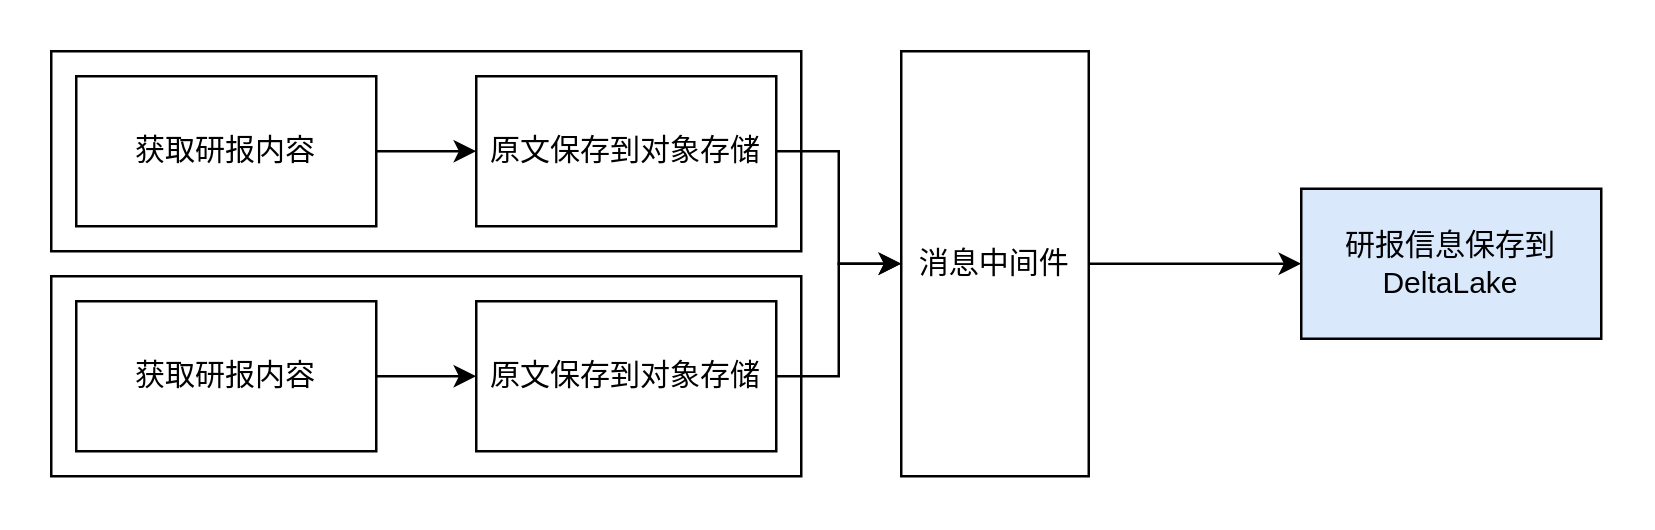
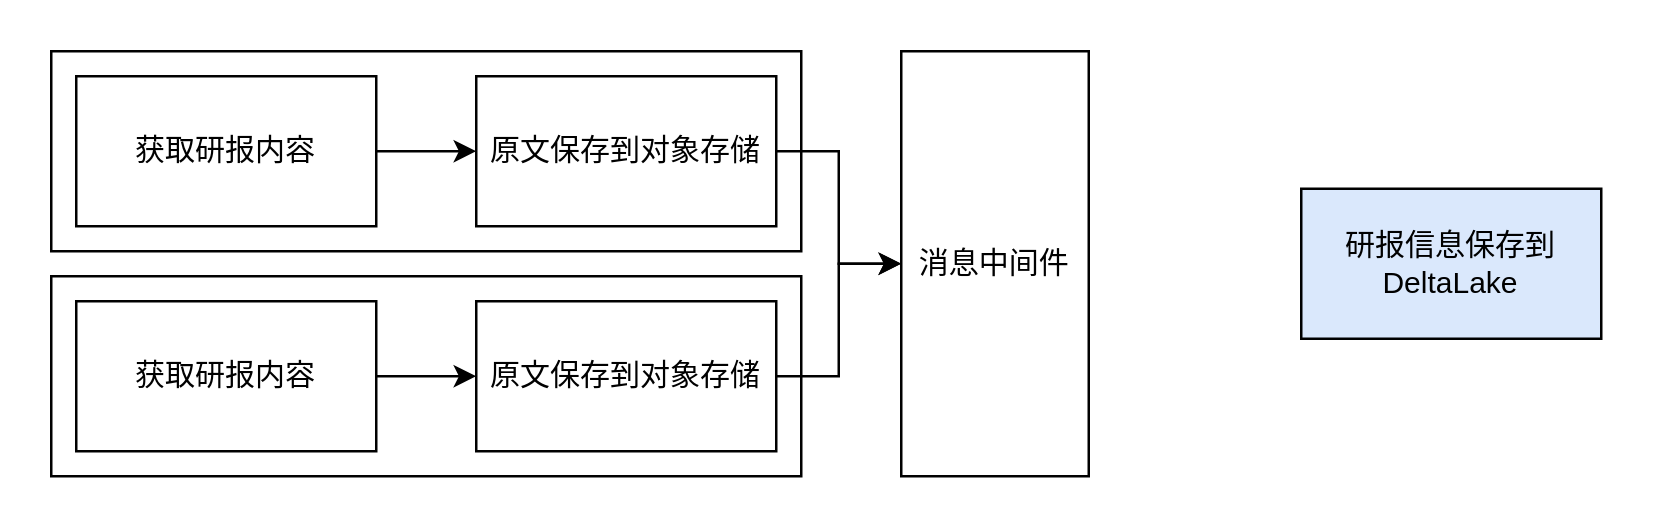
edge "消息中间件" -> "研报信息保存到DeltaLake": removed
